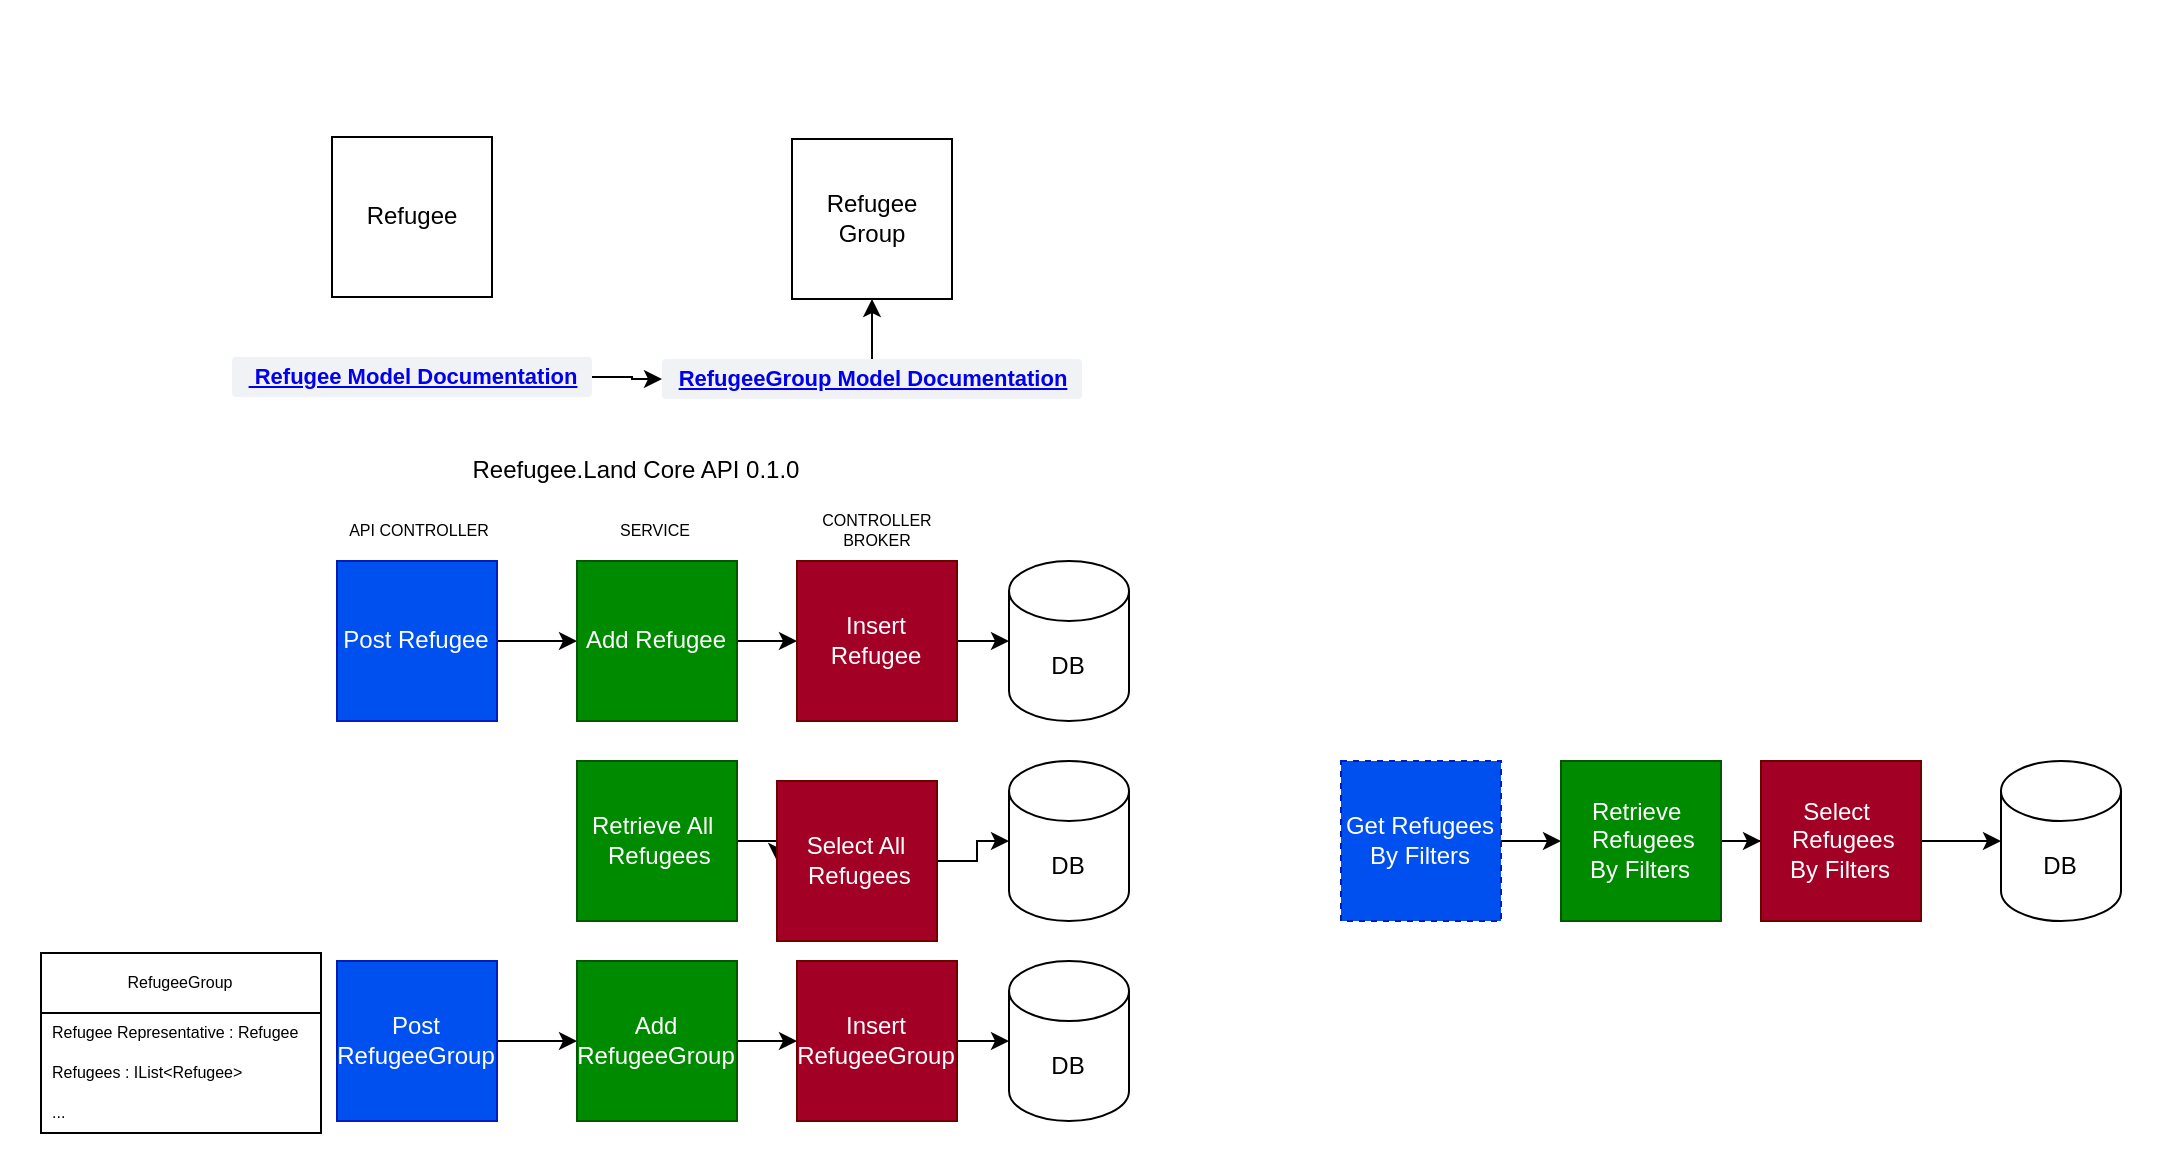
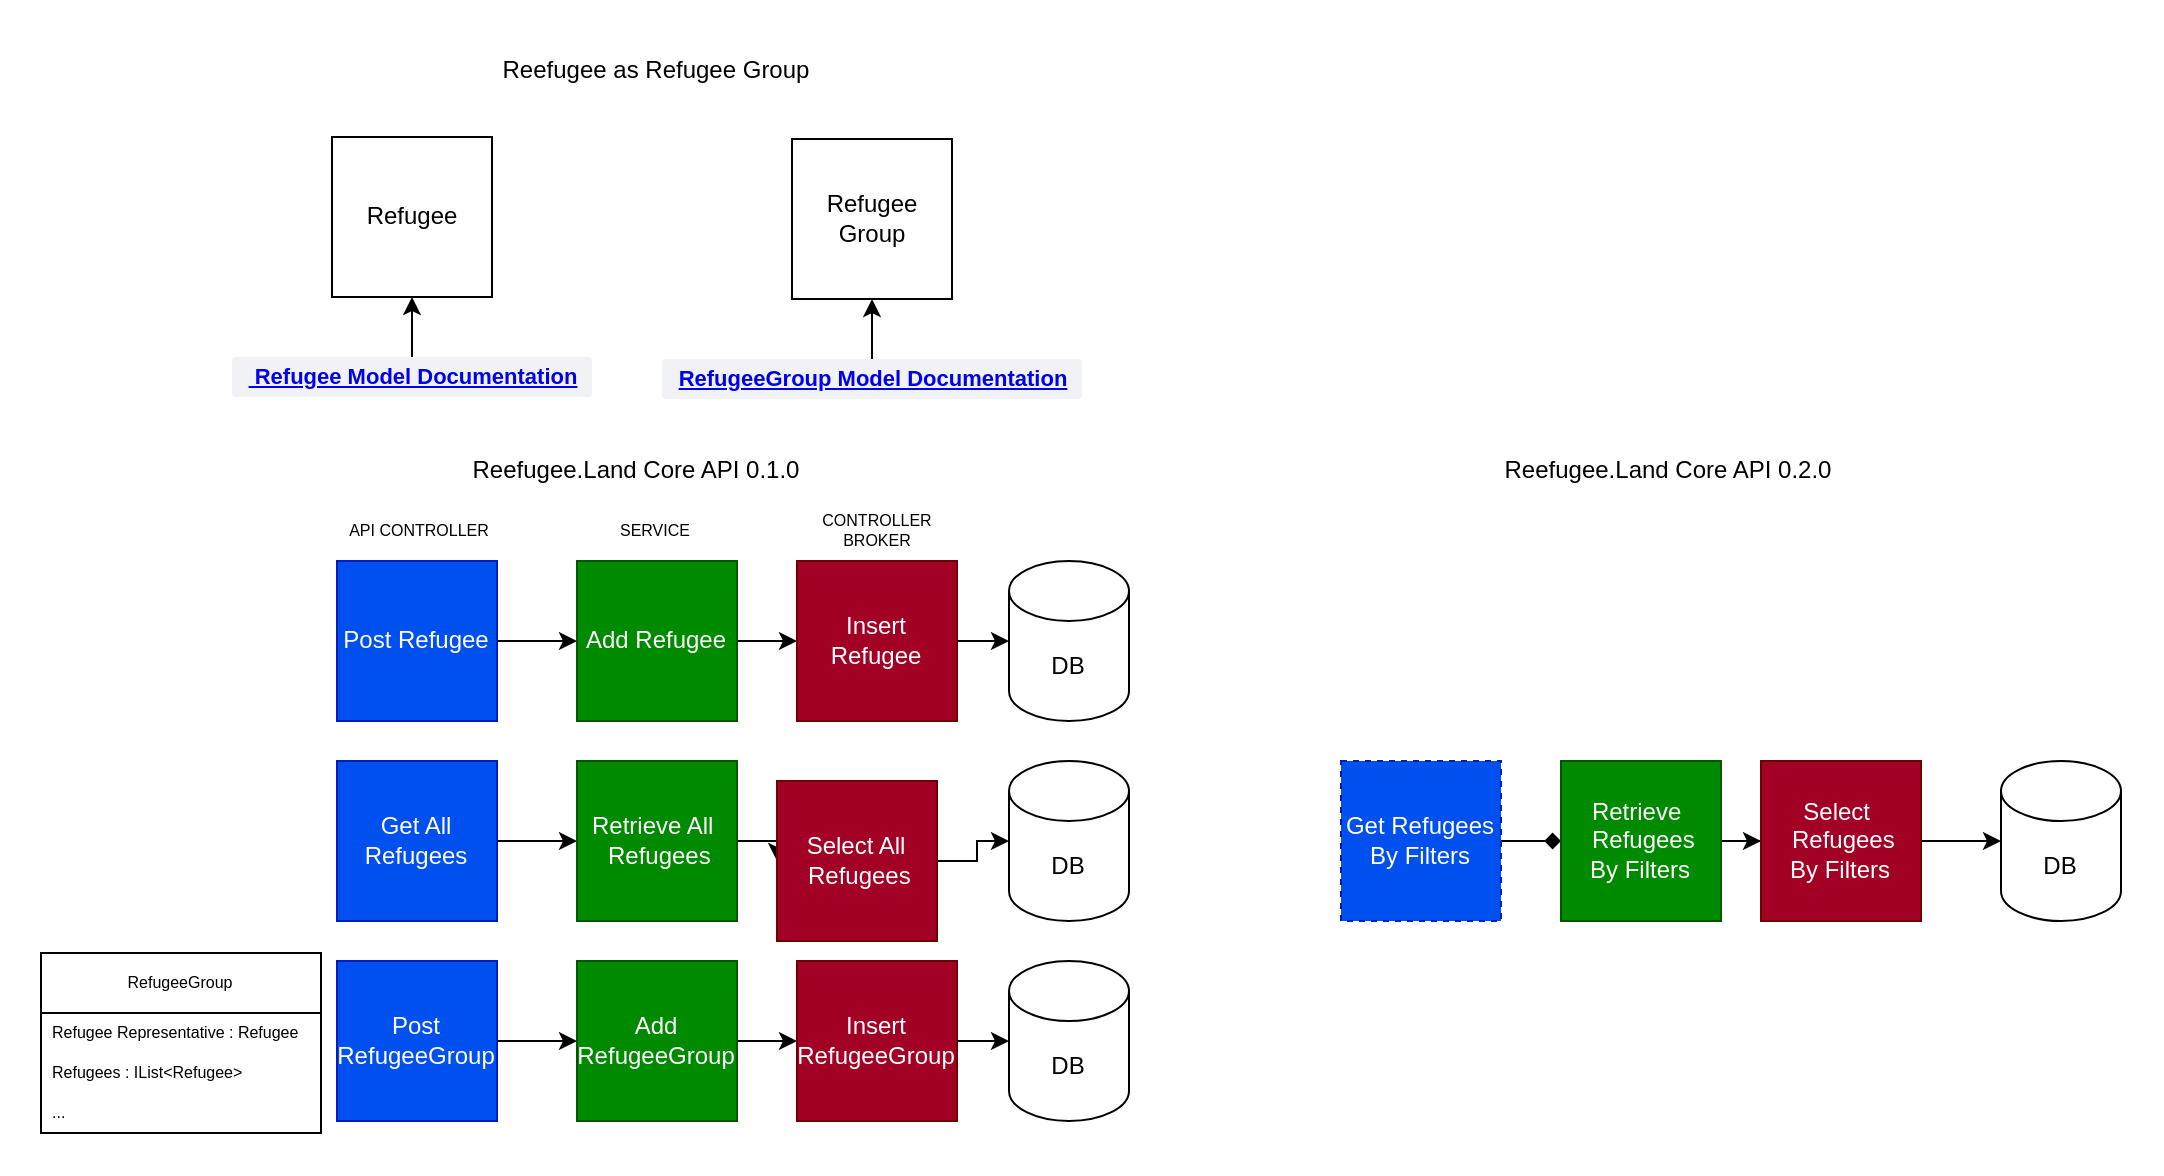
node "Reefugee as Refugee Group": added
edge "Refugee Model Documentation" -> "RefugeeGroup Model Documentation": now "Refugee Model Documentation" -> "Refugee"
node "Reefugee.Land Core API 0.2.0": added
node "Get All Refugees": added
edge "Get All Refugees" -> "Retrieve All Refugees": added
edge "Get Refugees By Filters" -> "Retrieve Refugees By Filters": arrowhead classic -> diamond
